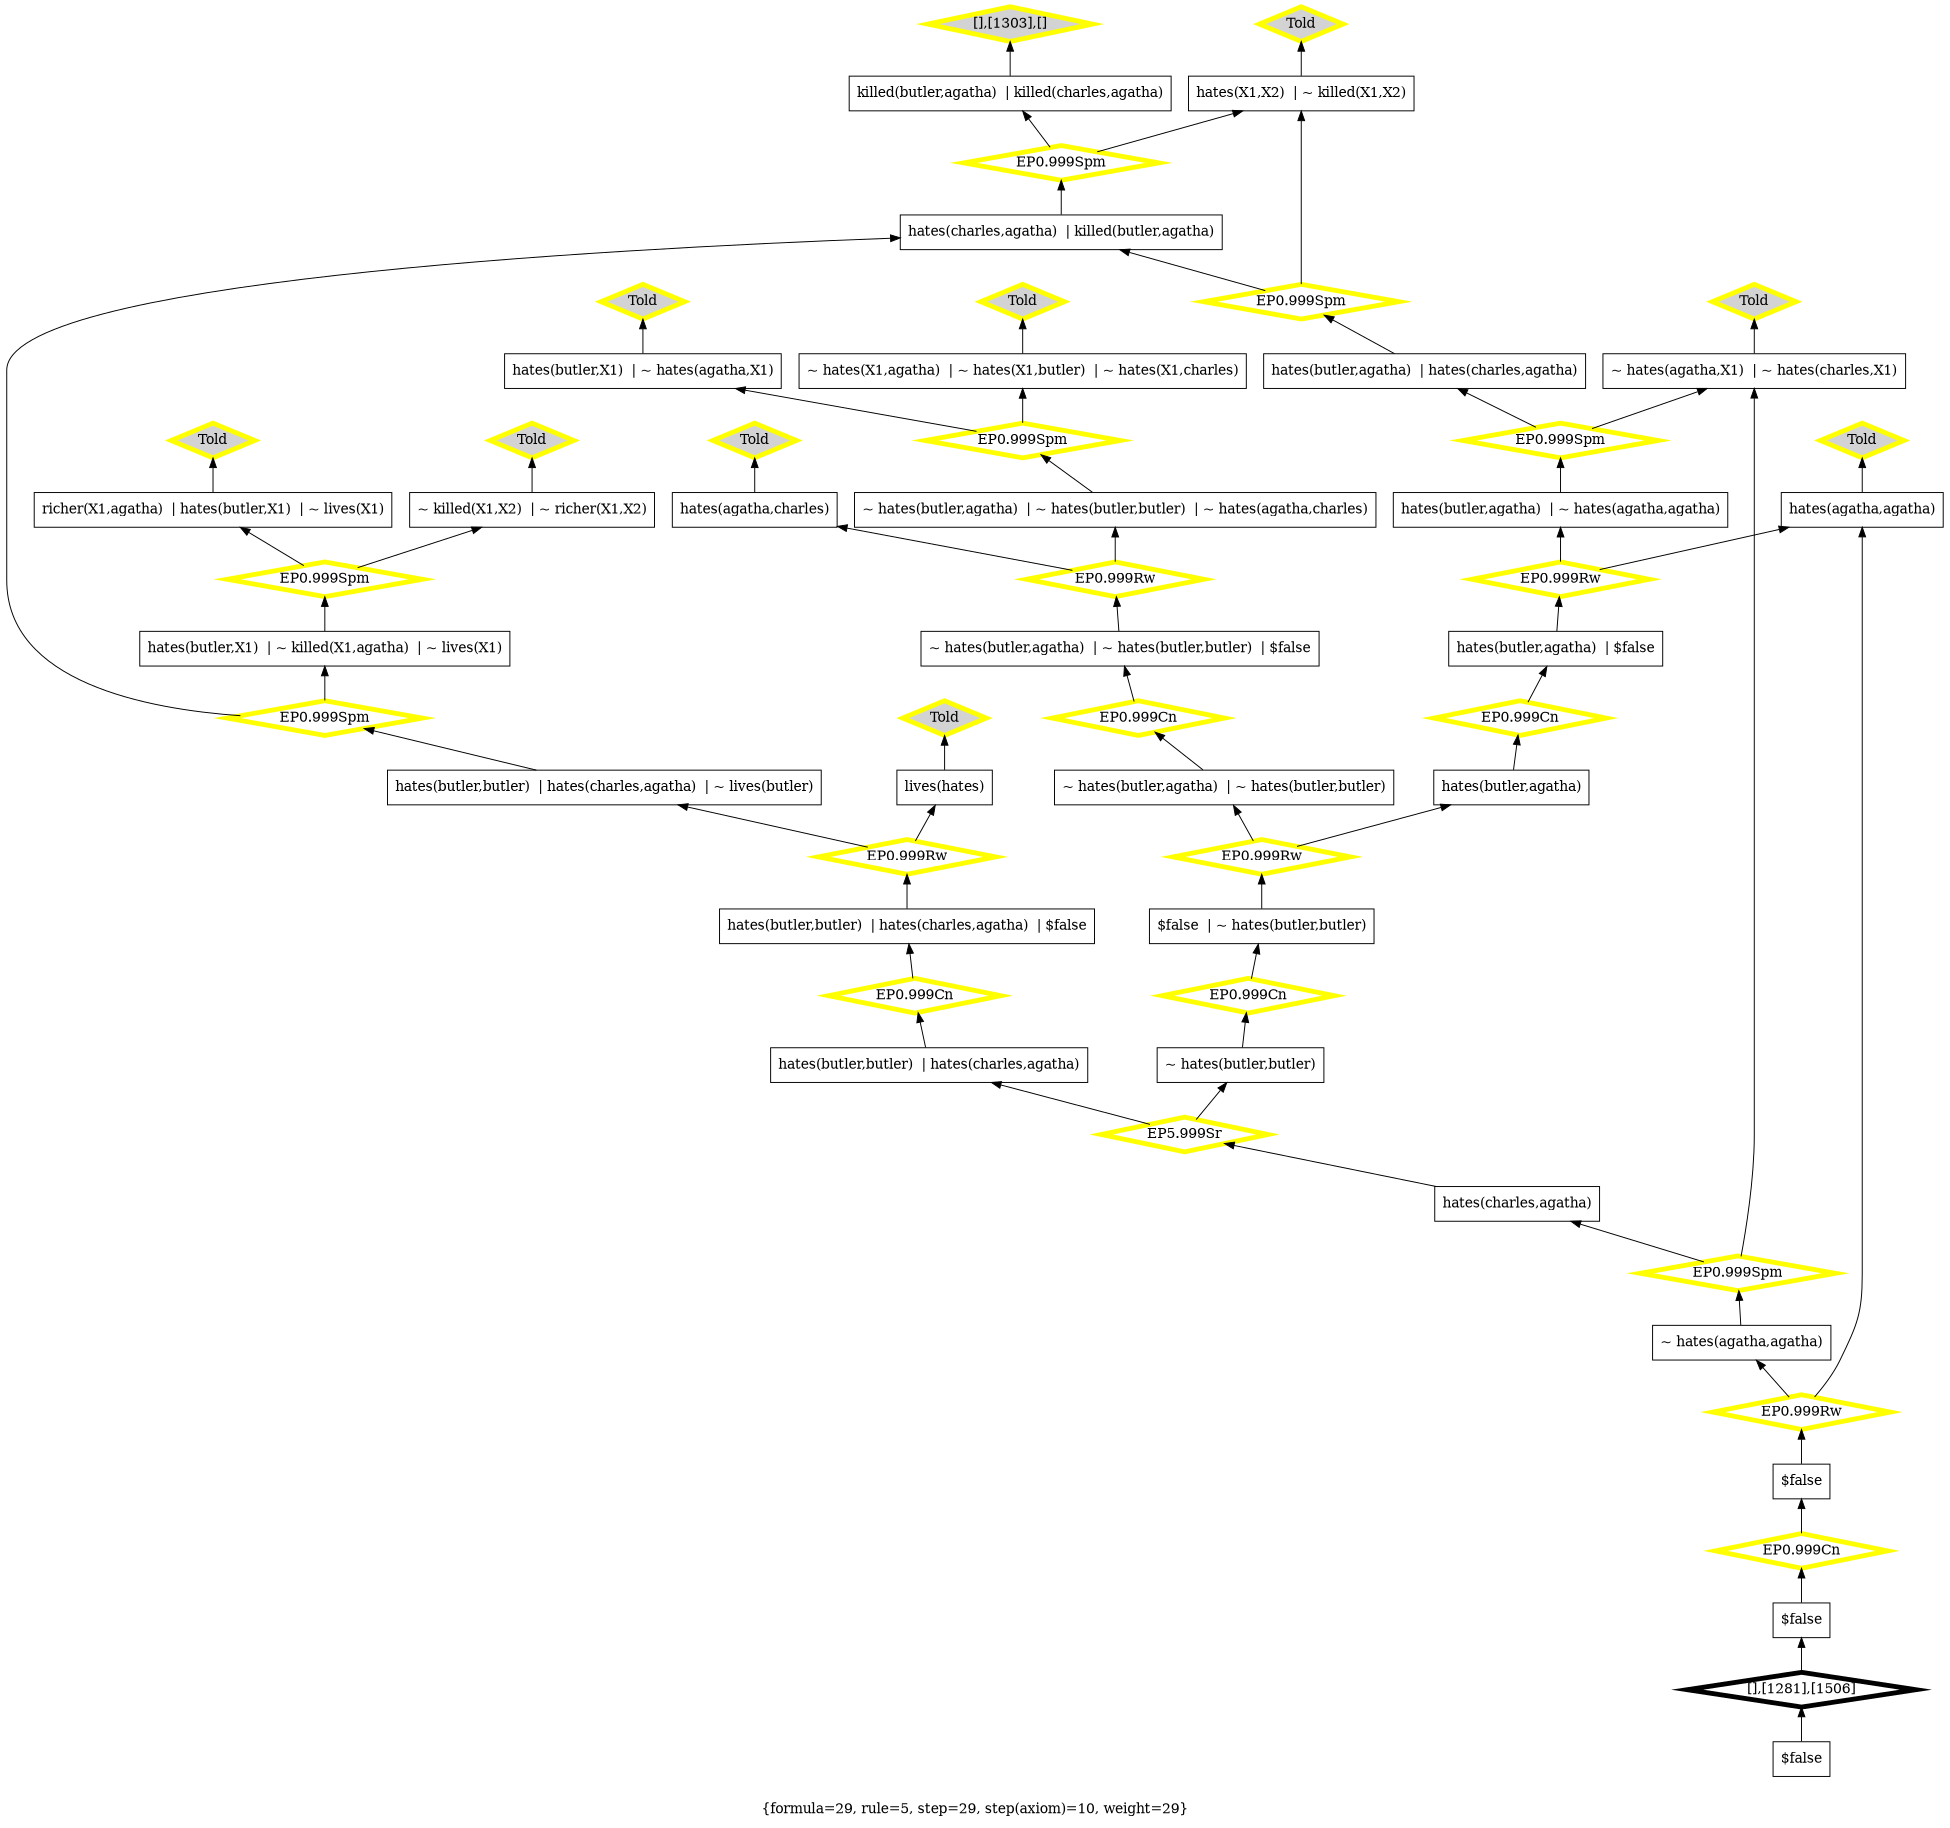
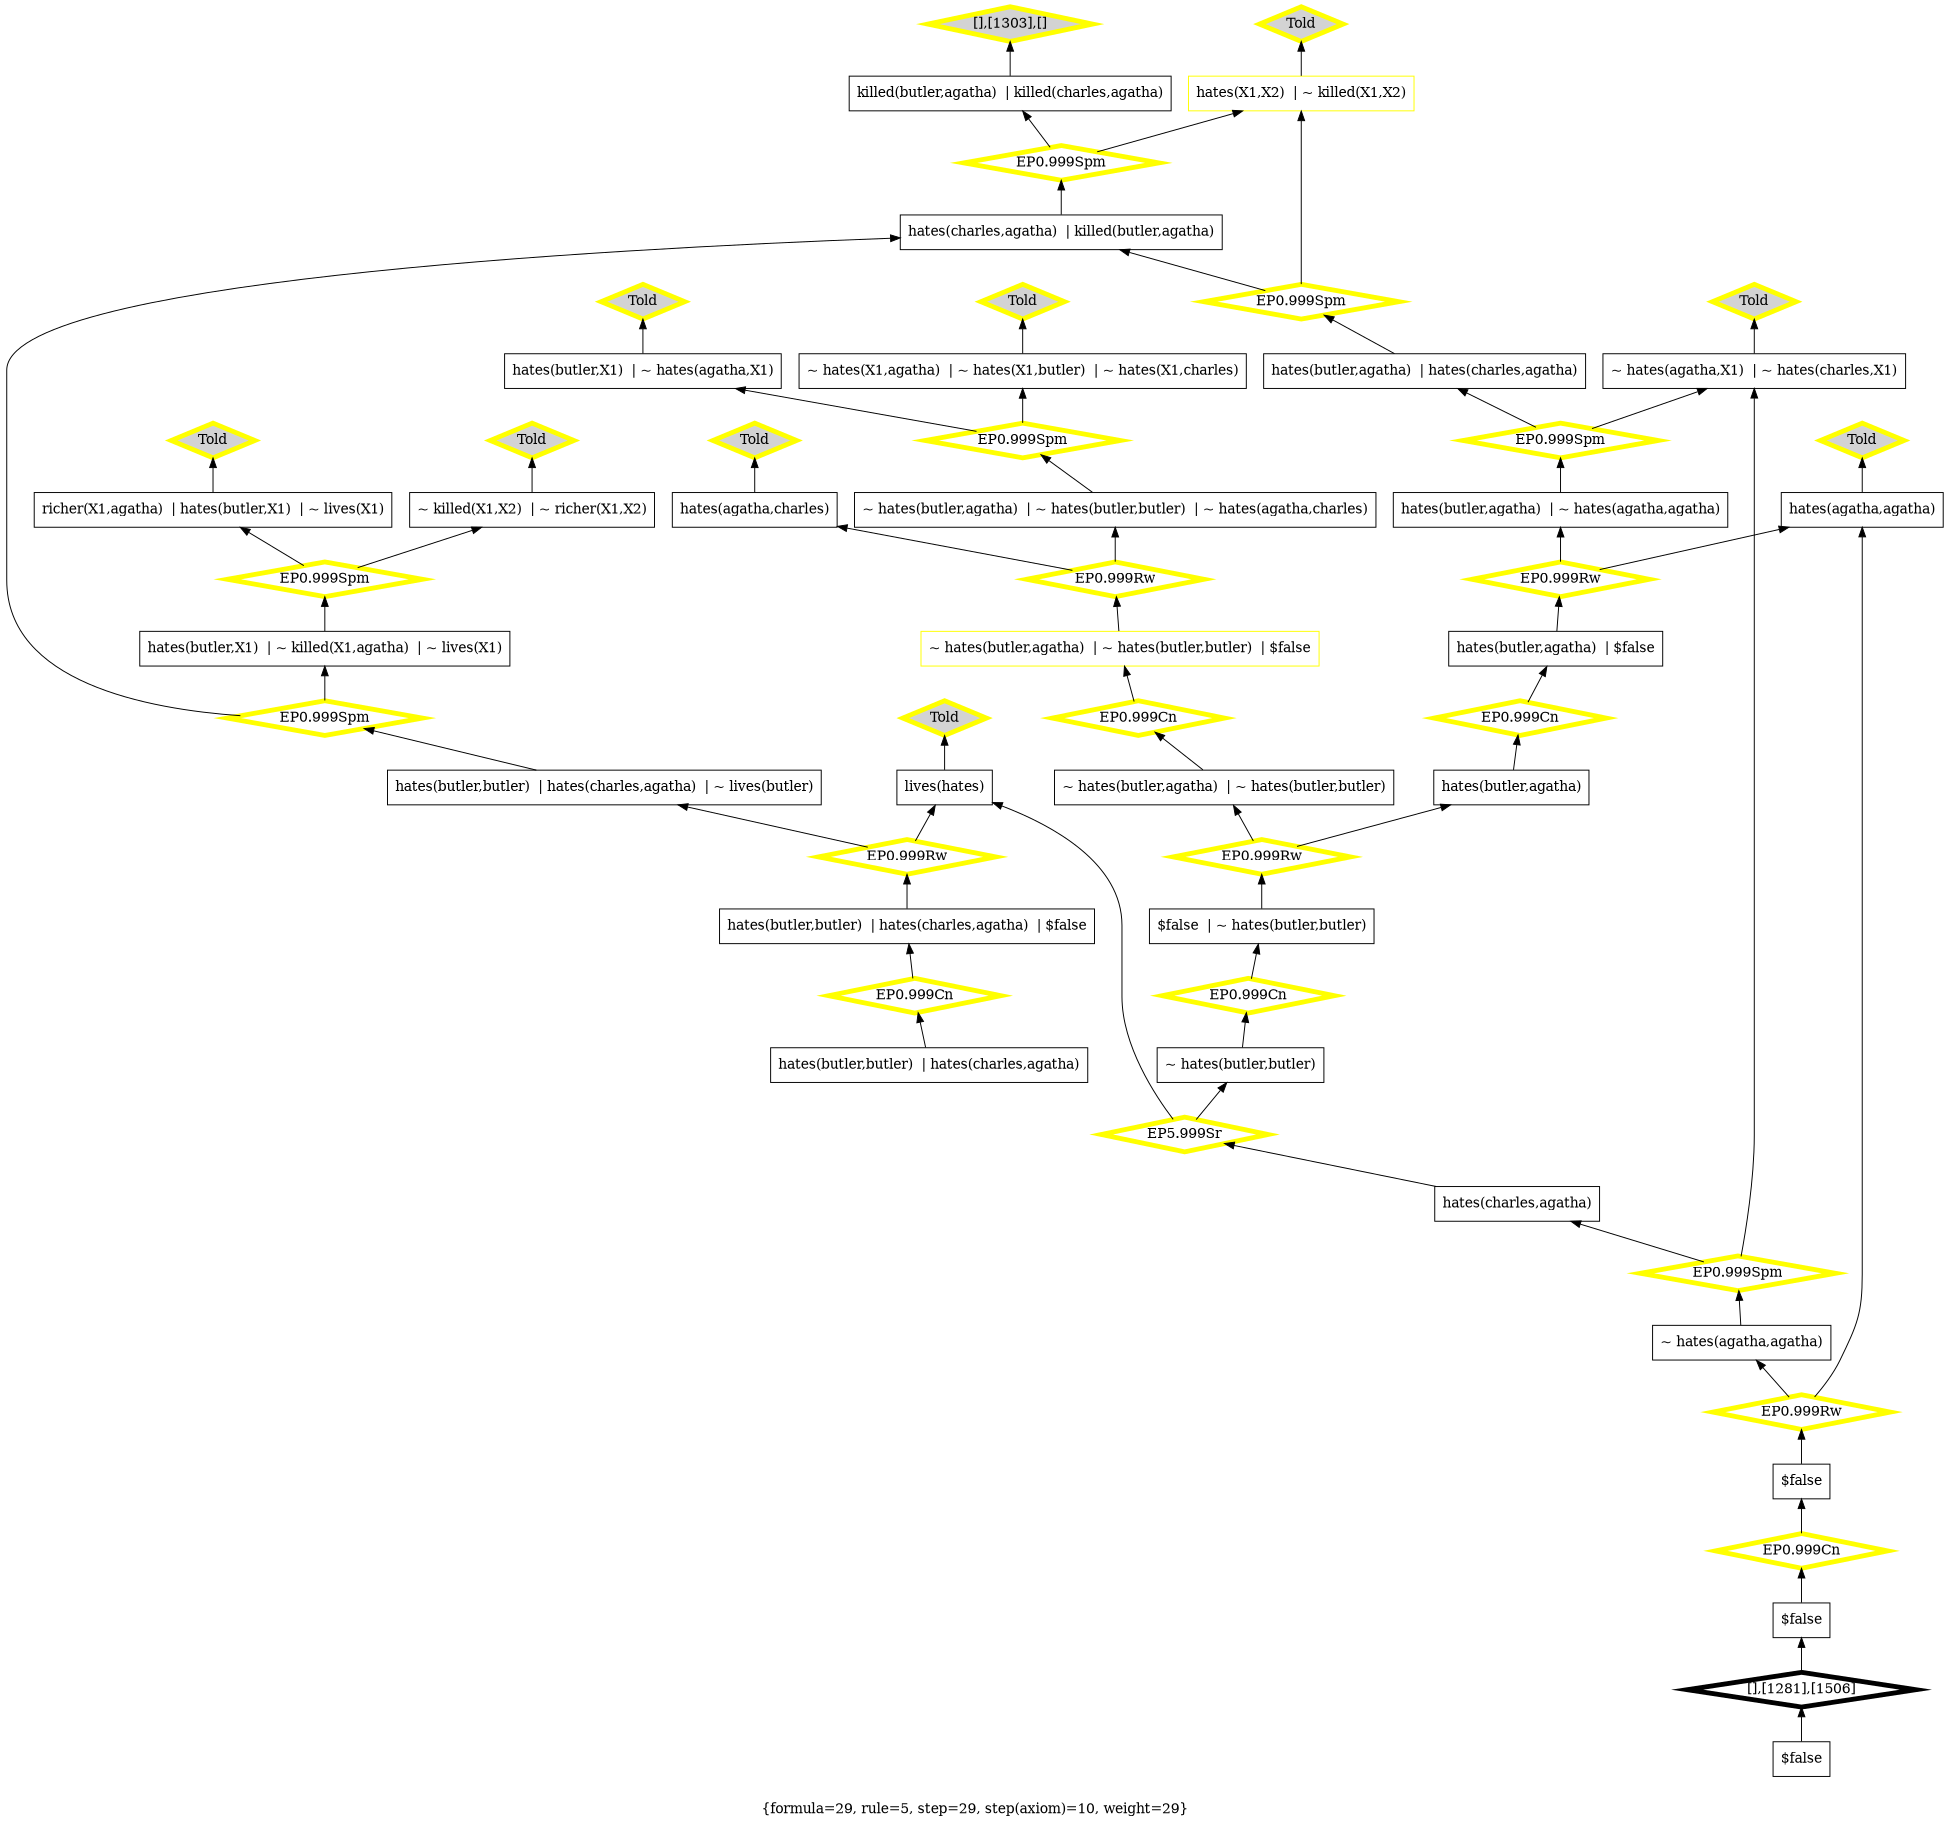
node "hates(X1,X2)  | ~ killed(X1,X2)": color black -> yellow
node "~ hates(butler,agatha)  | ~ hates(butler,butler)  | $false": color black -> yellow
edge "EP5.999Sr" -> "hates(butler,butler)  | hates(charles,agatha)": now "EP5.999Sr" -> "lives(hates)"
